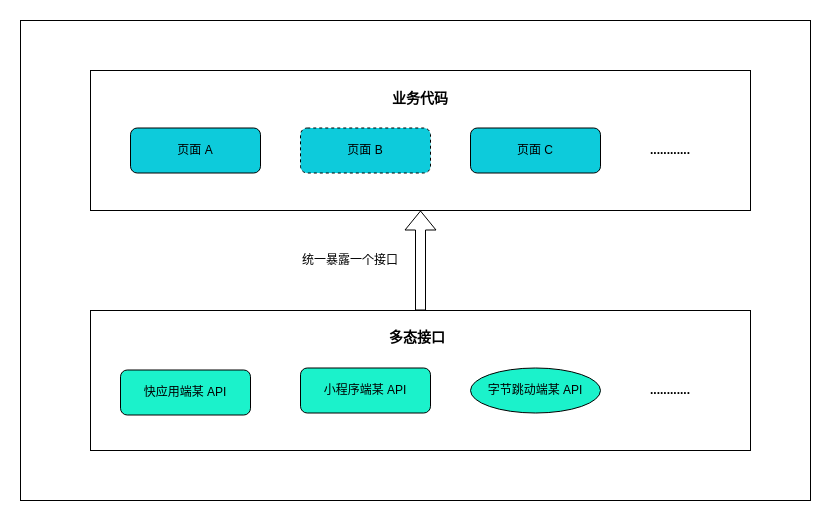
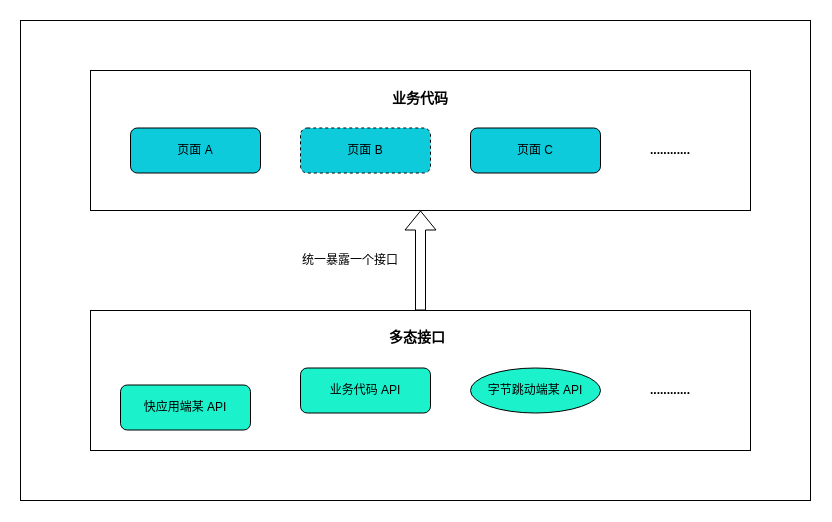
node "小程序端某 API": label "小程序端某 API" -> "业务代码 API"
node "快应用端某 API": moved (186, 393) -> (186, 408)
